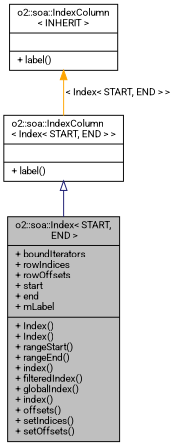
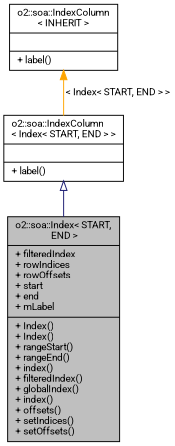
node "o2::soa::Index< START,": text "+ boundIterators" -> "+ filteredIndex"
